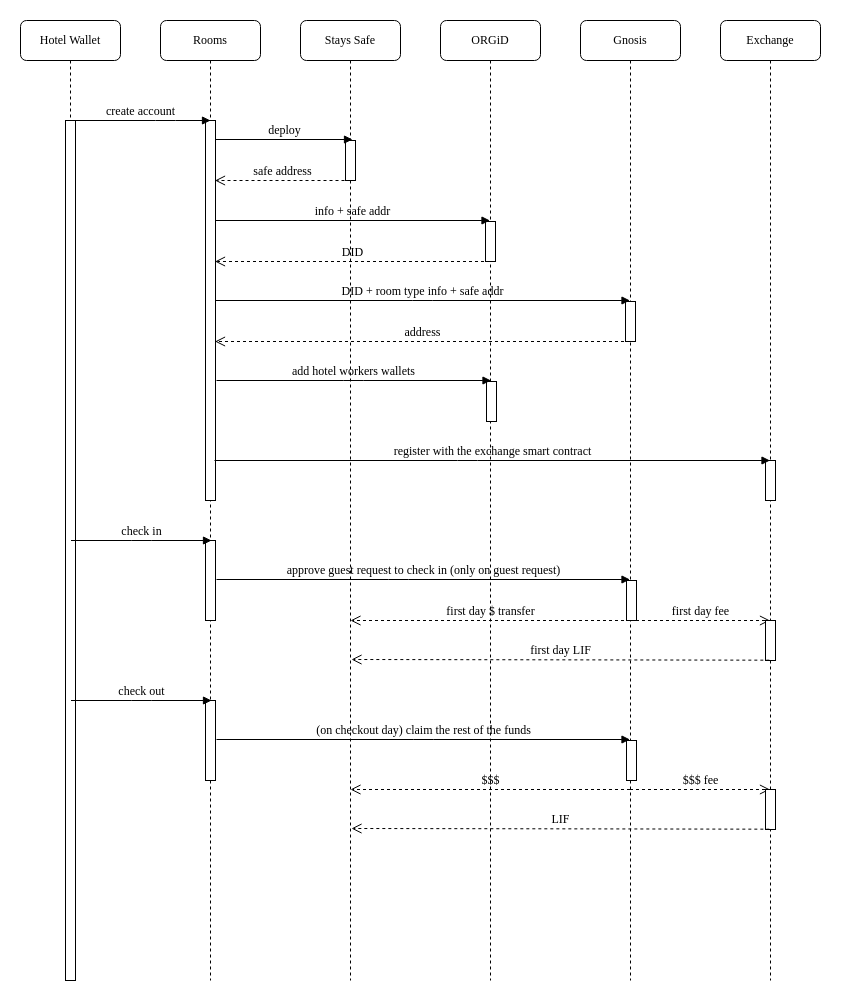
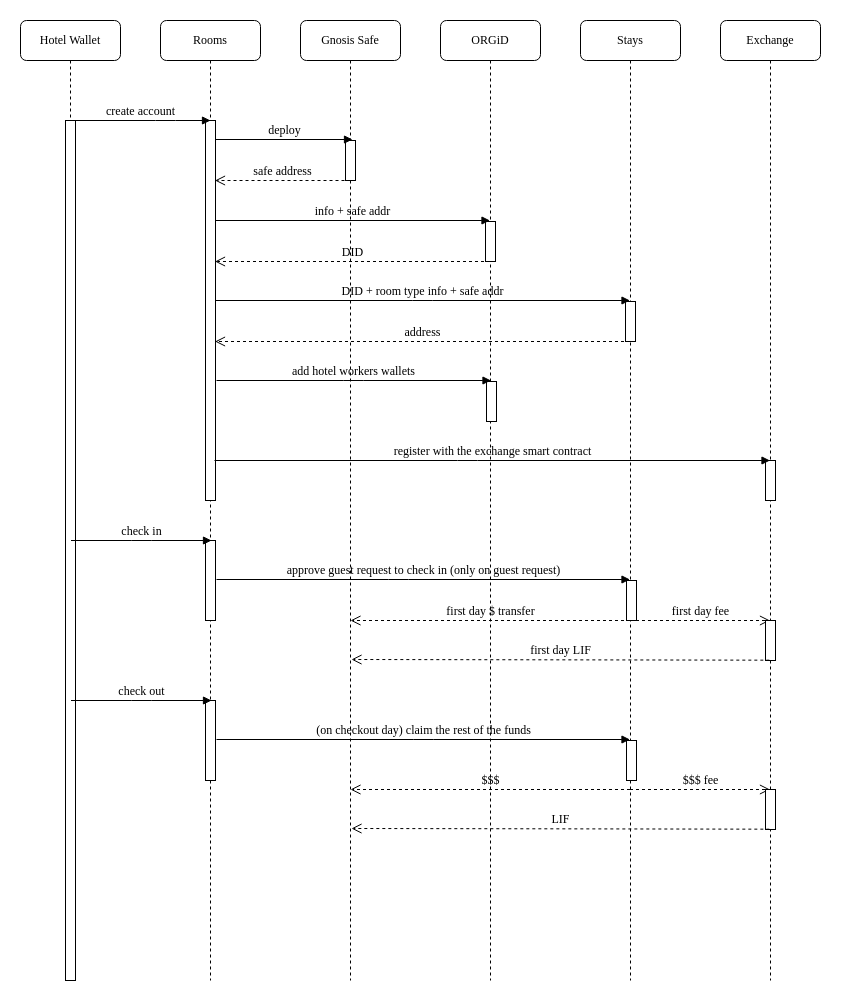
node "Stays Safe": label "Stays Safe" -> "Gnosis Safe"
node "Gnosis": label "Gnosis" -> "Stays"
